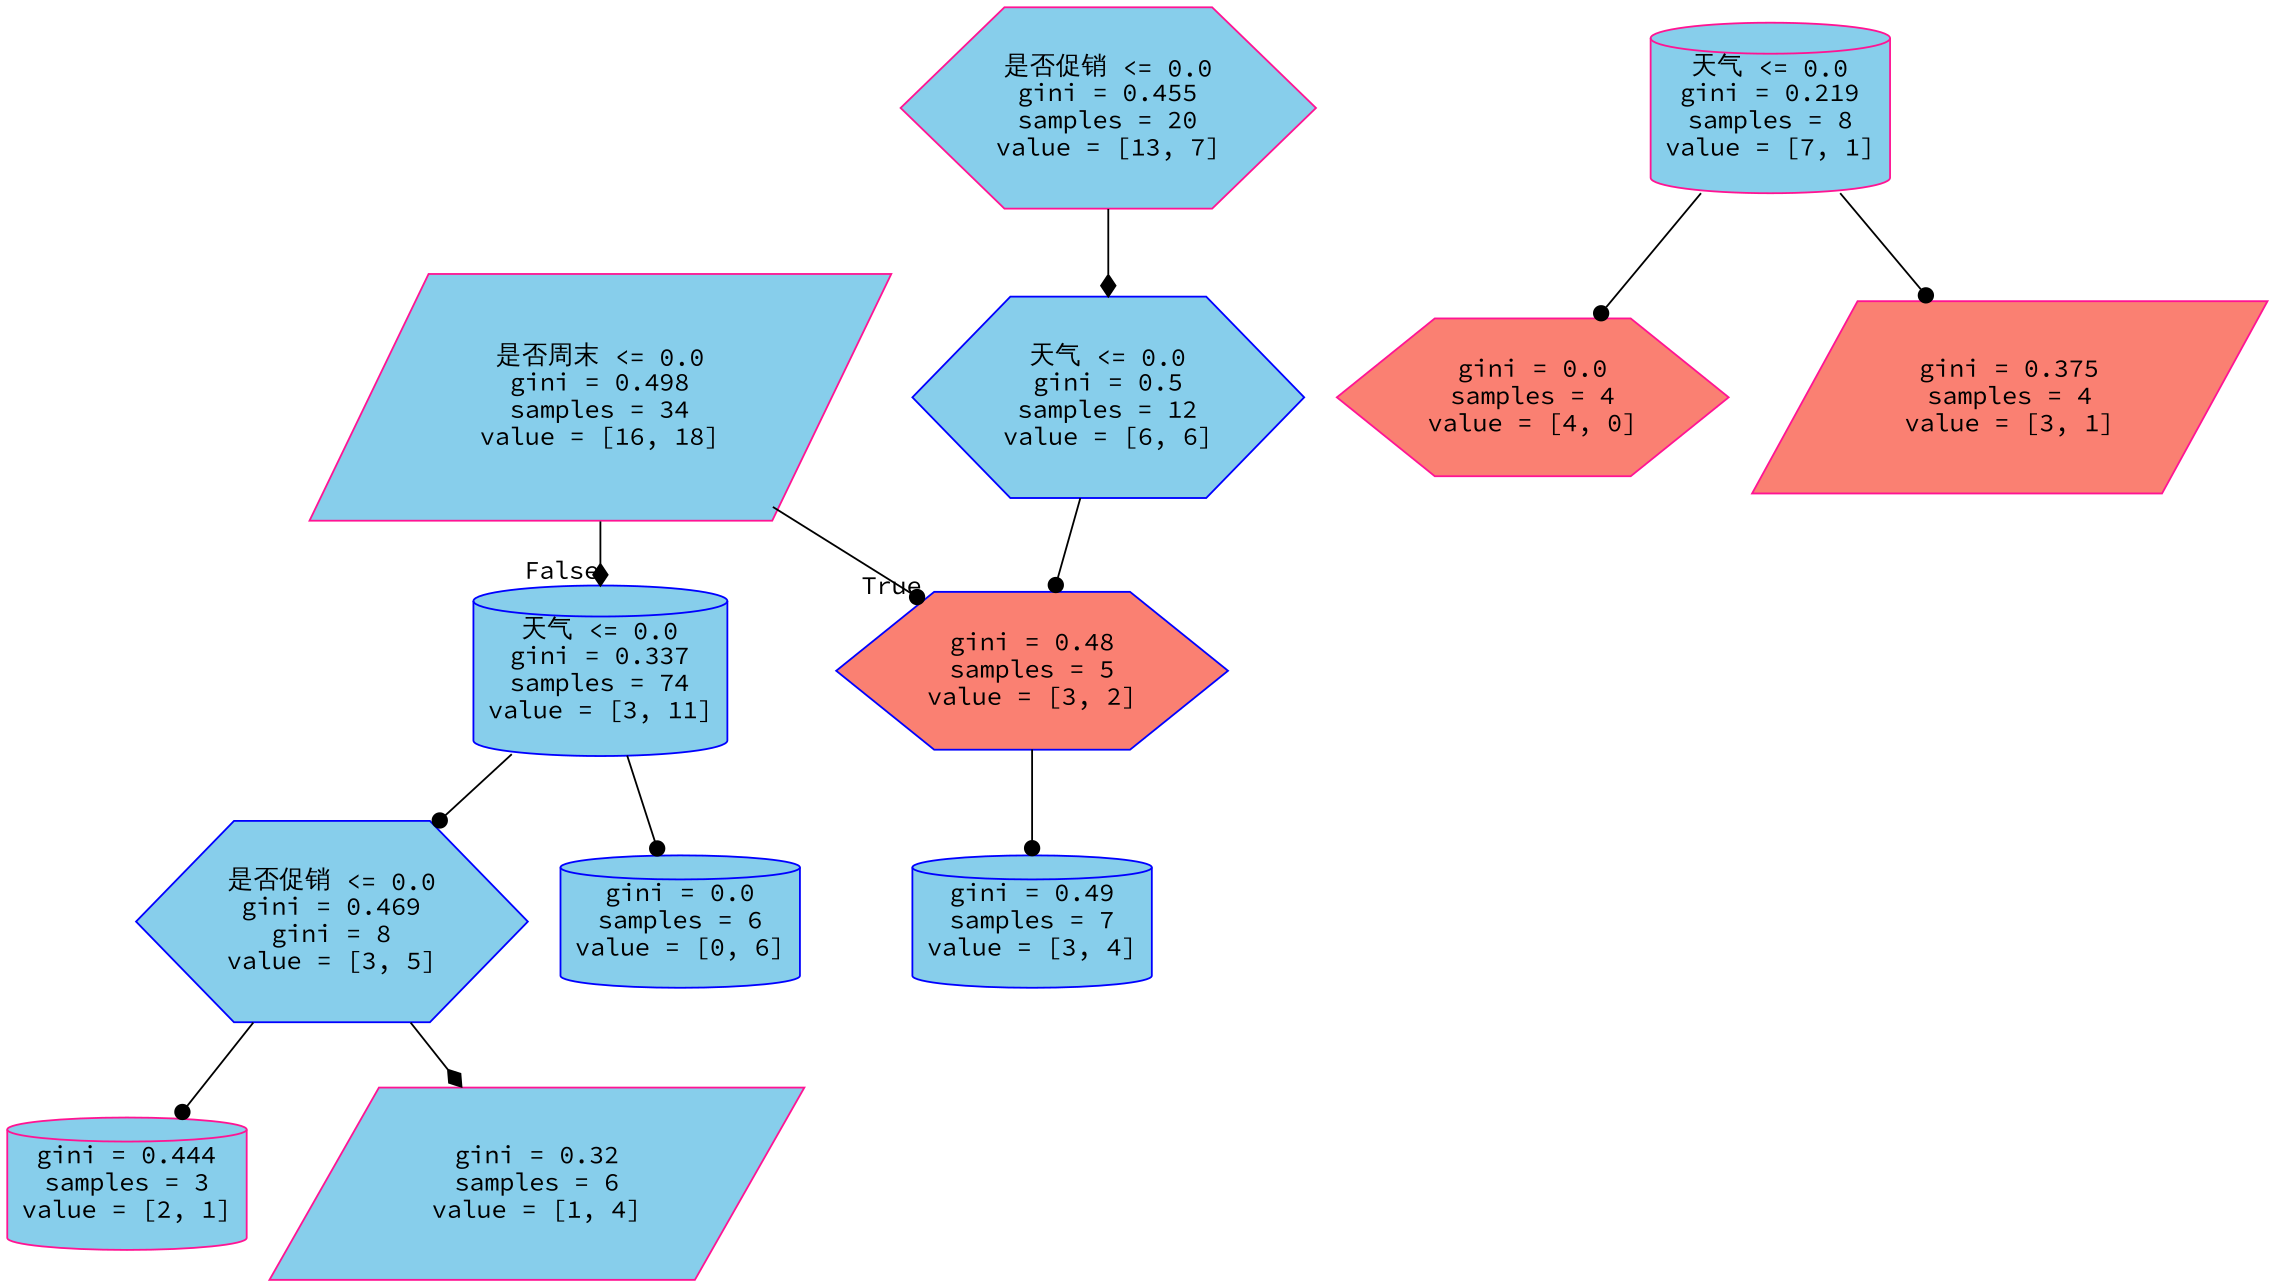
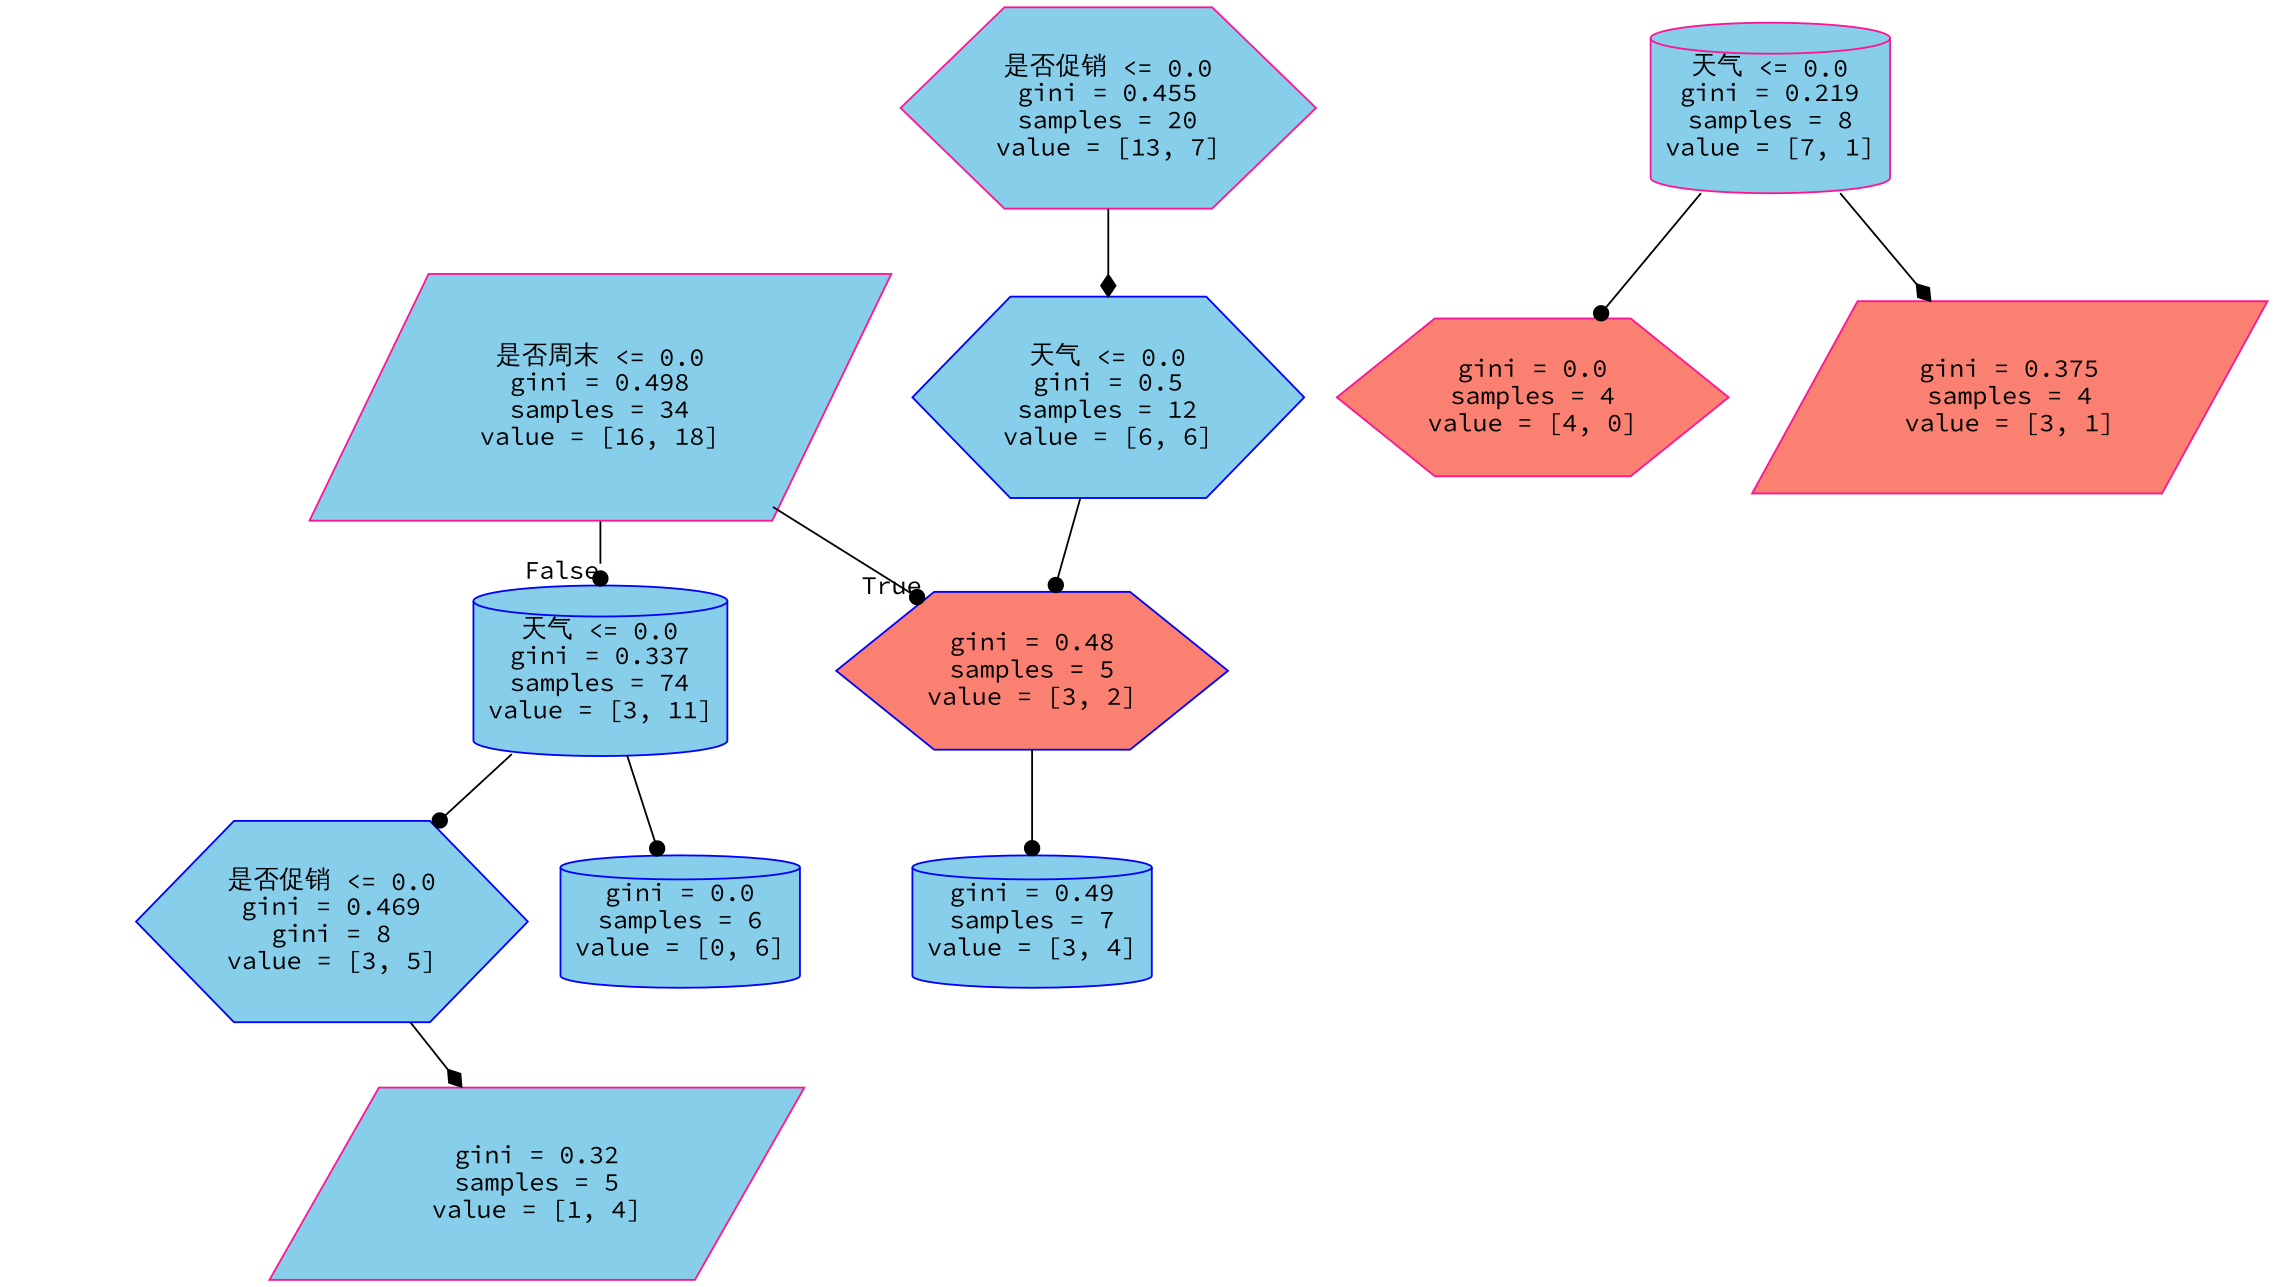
edge "天气 <= 0.0 gini = 0.219 samples = 8 value = [7, 1]" -> "gini = 0.375 samples = 4 value = [3, 1]": arrowhead dot -> diamond
edge "是否周末 <= 0.0 gini = 0.498 samples = 34 value = [16, 18]" -> "天气 <= 0.0 gini = 0.337 samples = 74 value = [3, 11]": arrowhead diamond -> dot
node "gini = 0.444 samples = 3 value = [2, 1]": removed
node "gini = 0.32 samples = 6 value = [1, 4]": label "gini = 0.32 samples = 6 value = [1, 4]" -> "gini = 0.32 samples = 5 value = [1, 4]"
